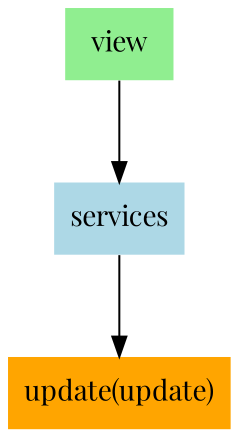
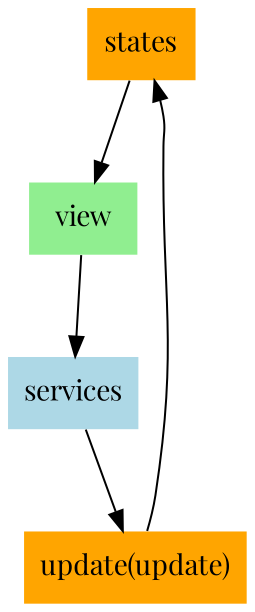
node "states": added
